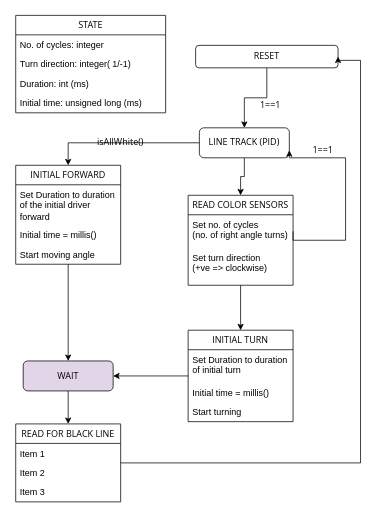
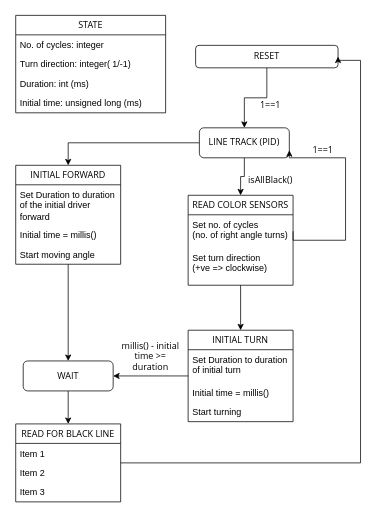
node "isAllWhite()": removed
node "isAllBlack()": added
node "millis() - initial time >= duration": added
node "WAIT": fillcolor #e1d5e7 -> #ffffff
